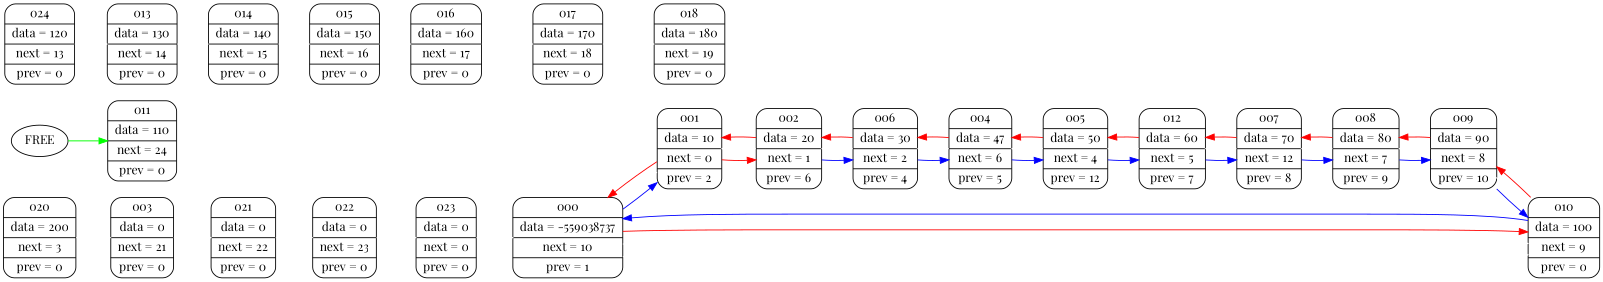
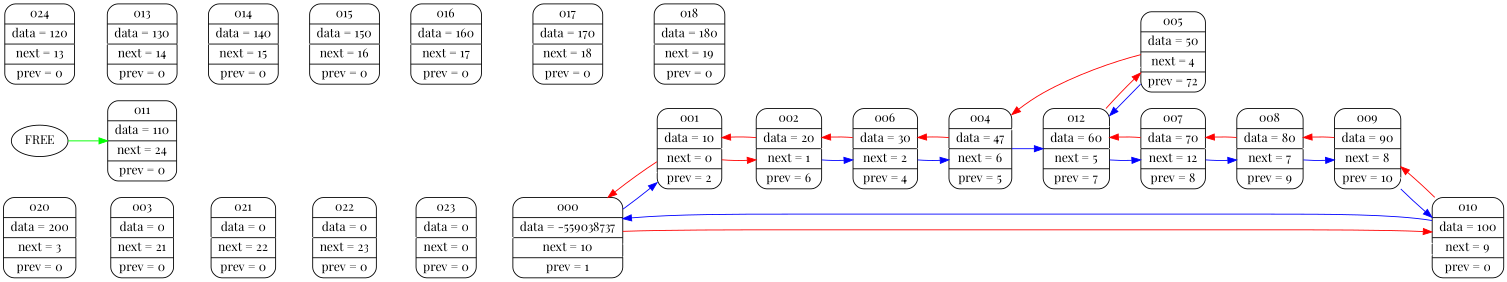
edge "004" -> "005": now "004" -> "012"
node "005": text "prev = 12" -> "prev = 72"
